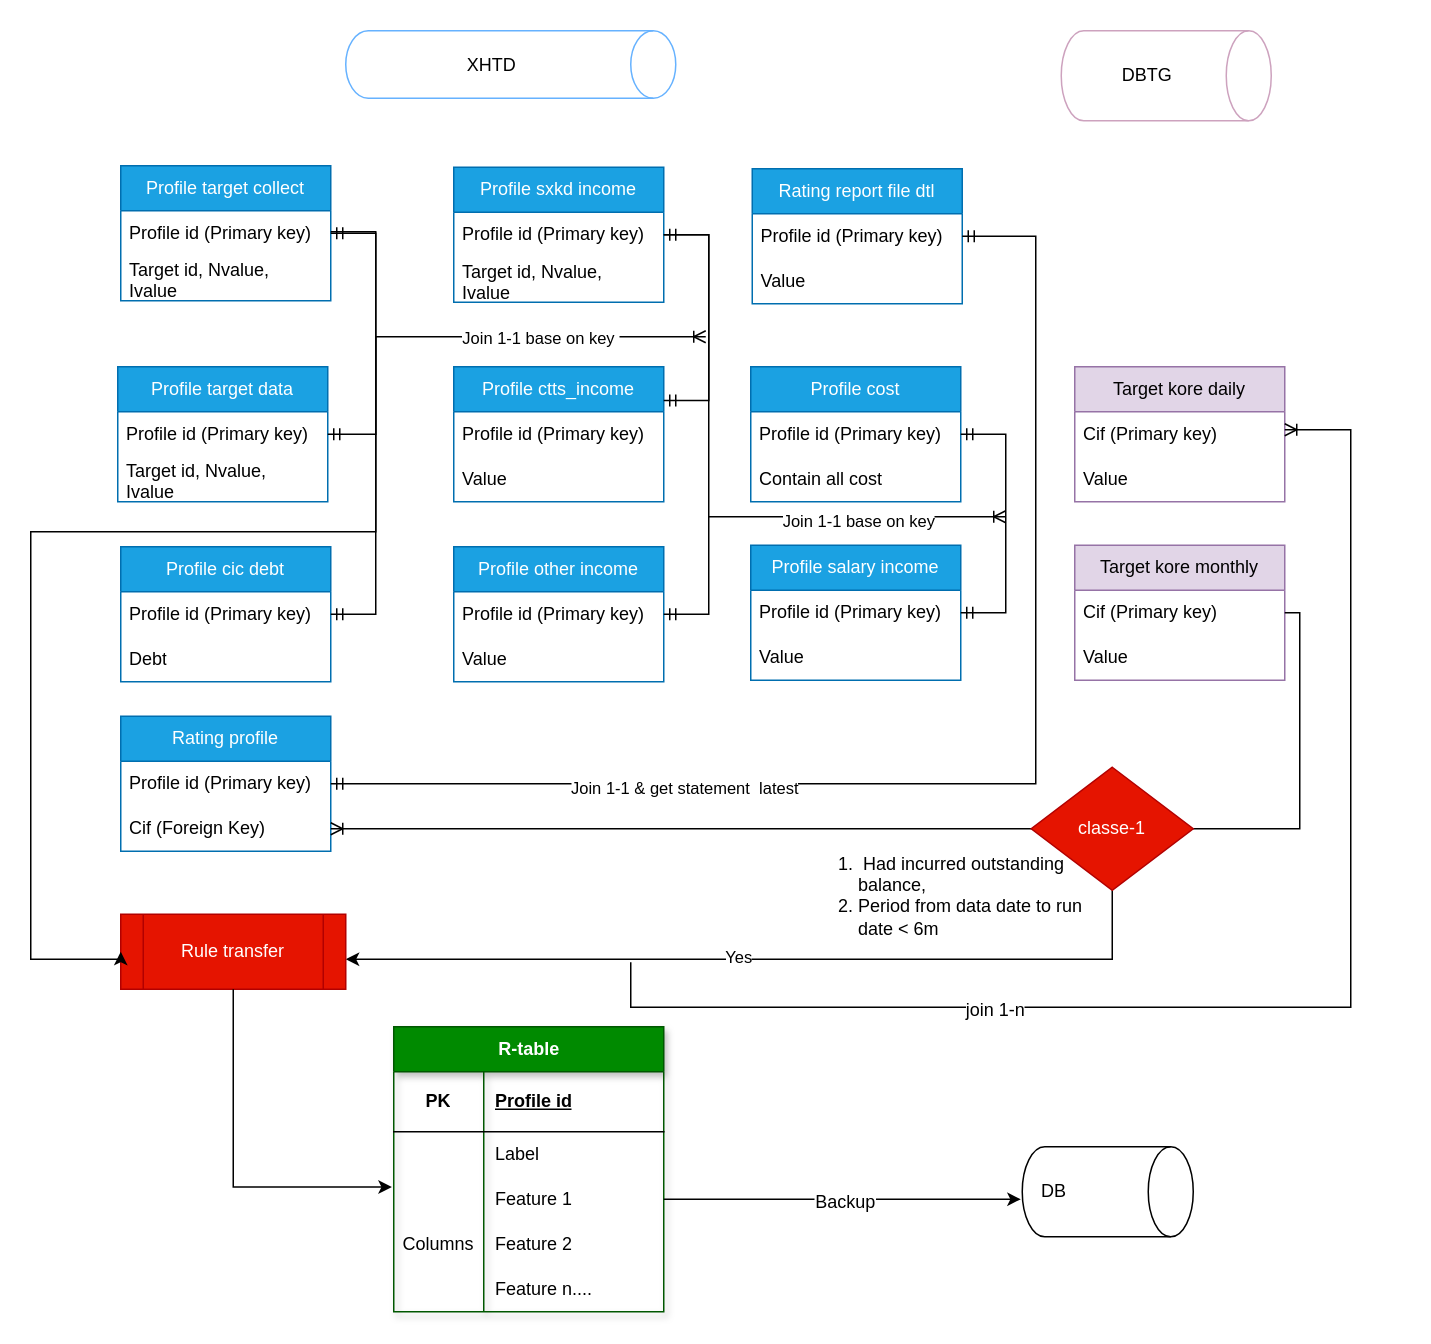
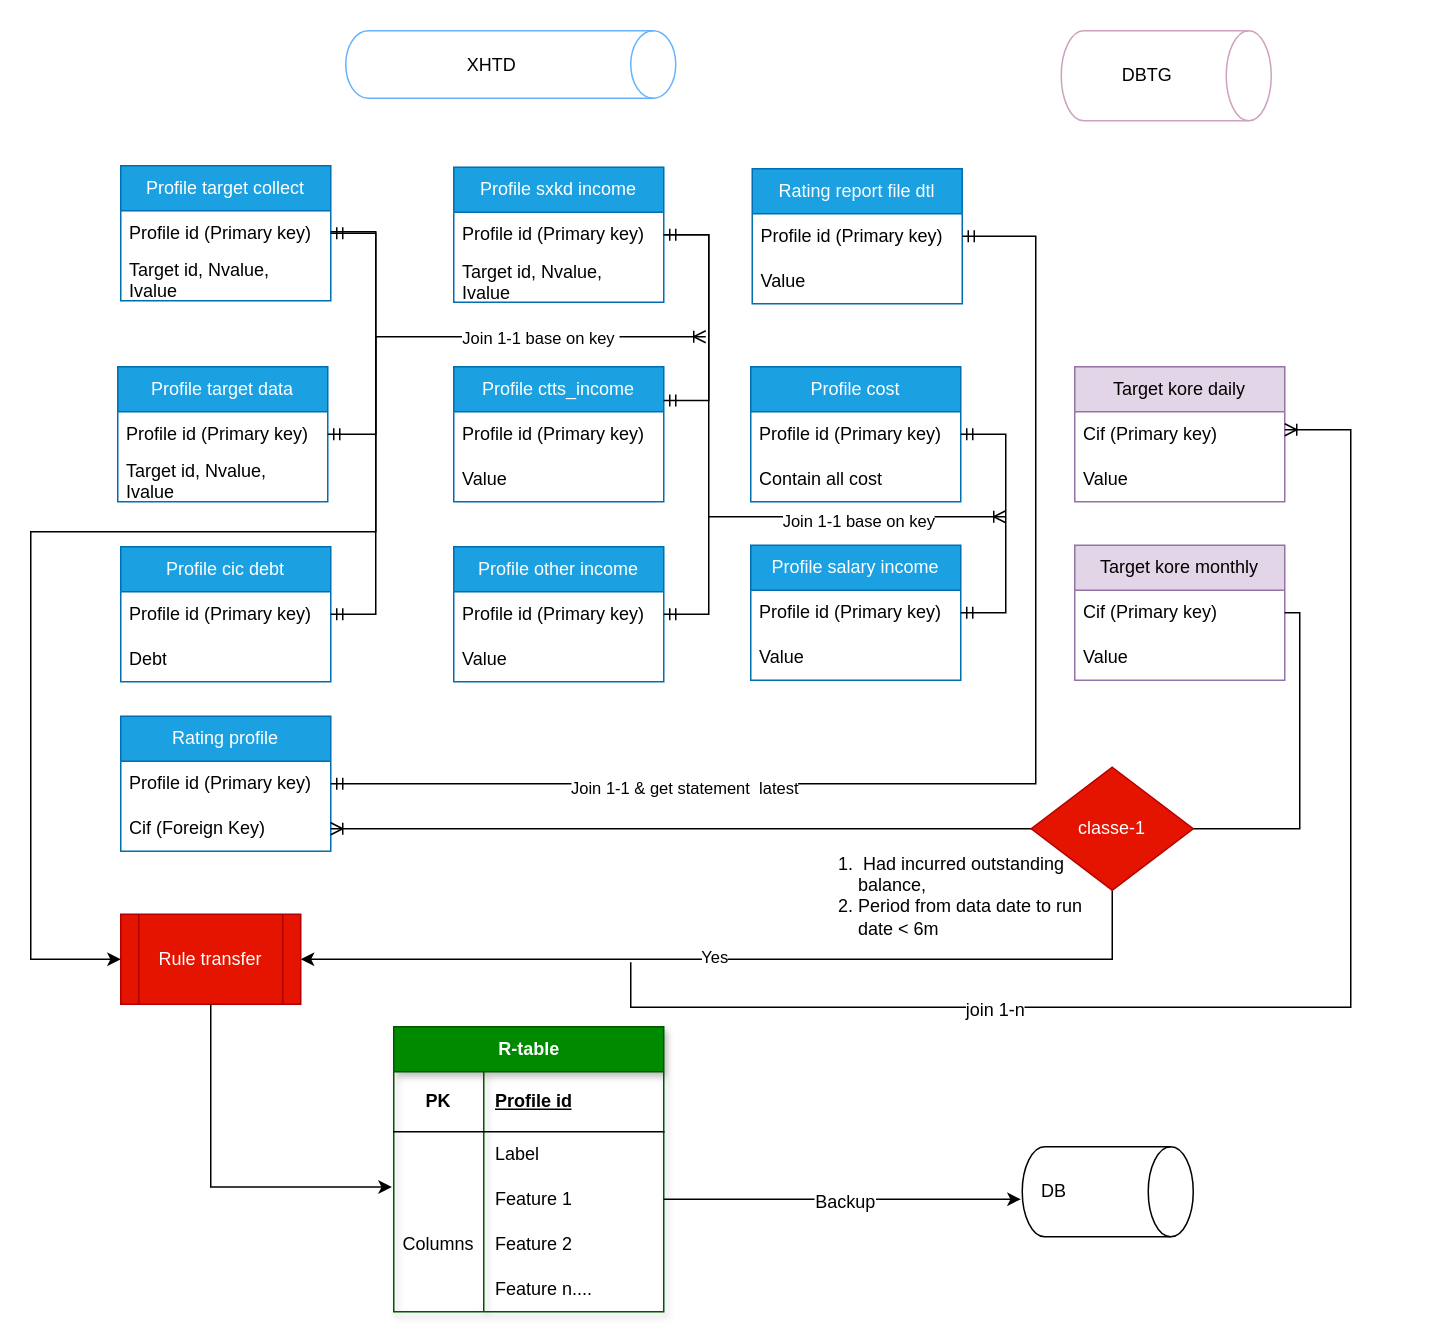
node "Rule transfer": size 225x75 -> 180x90
